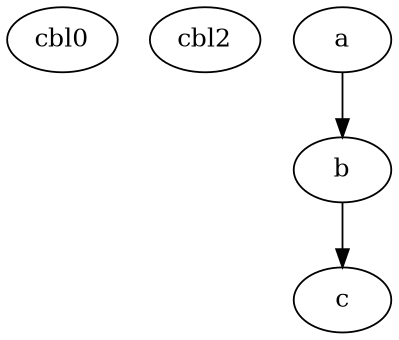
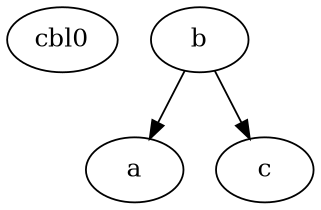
node "cbl2": removed
edge "a" -> "b": reversed
